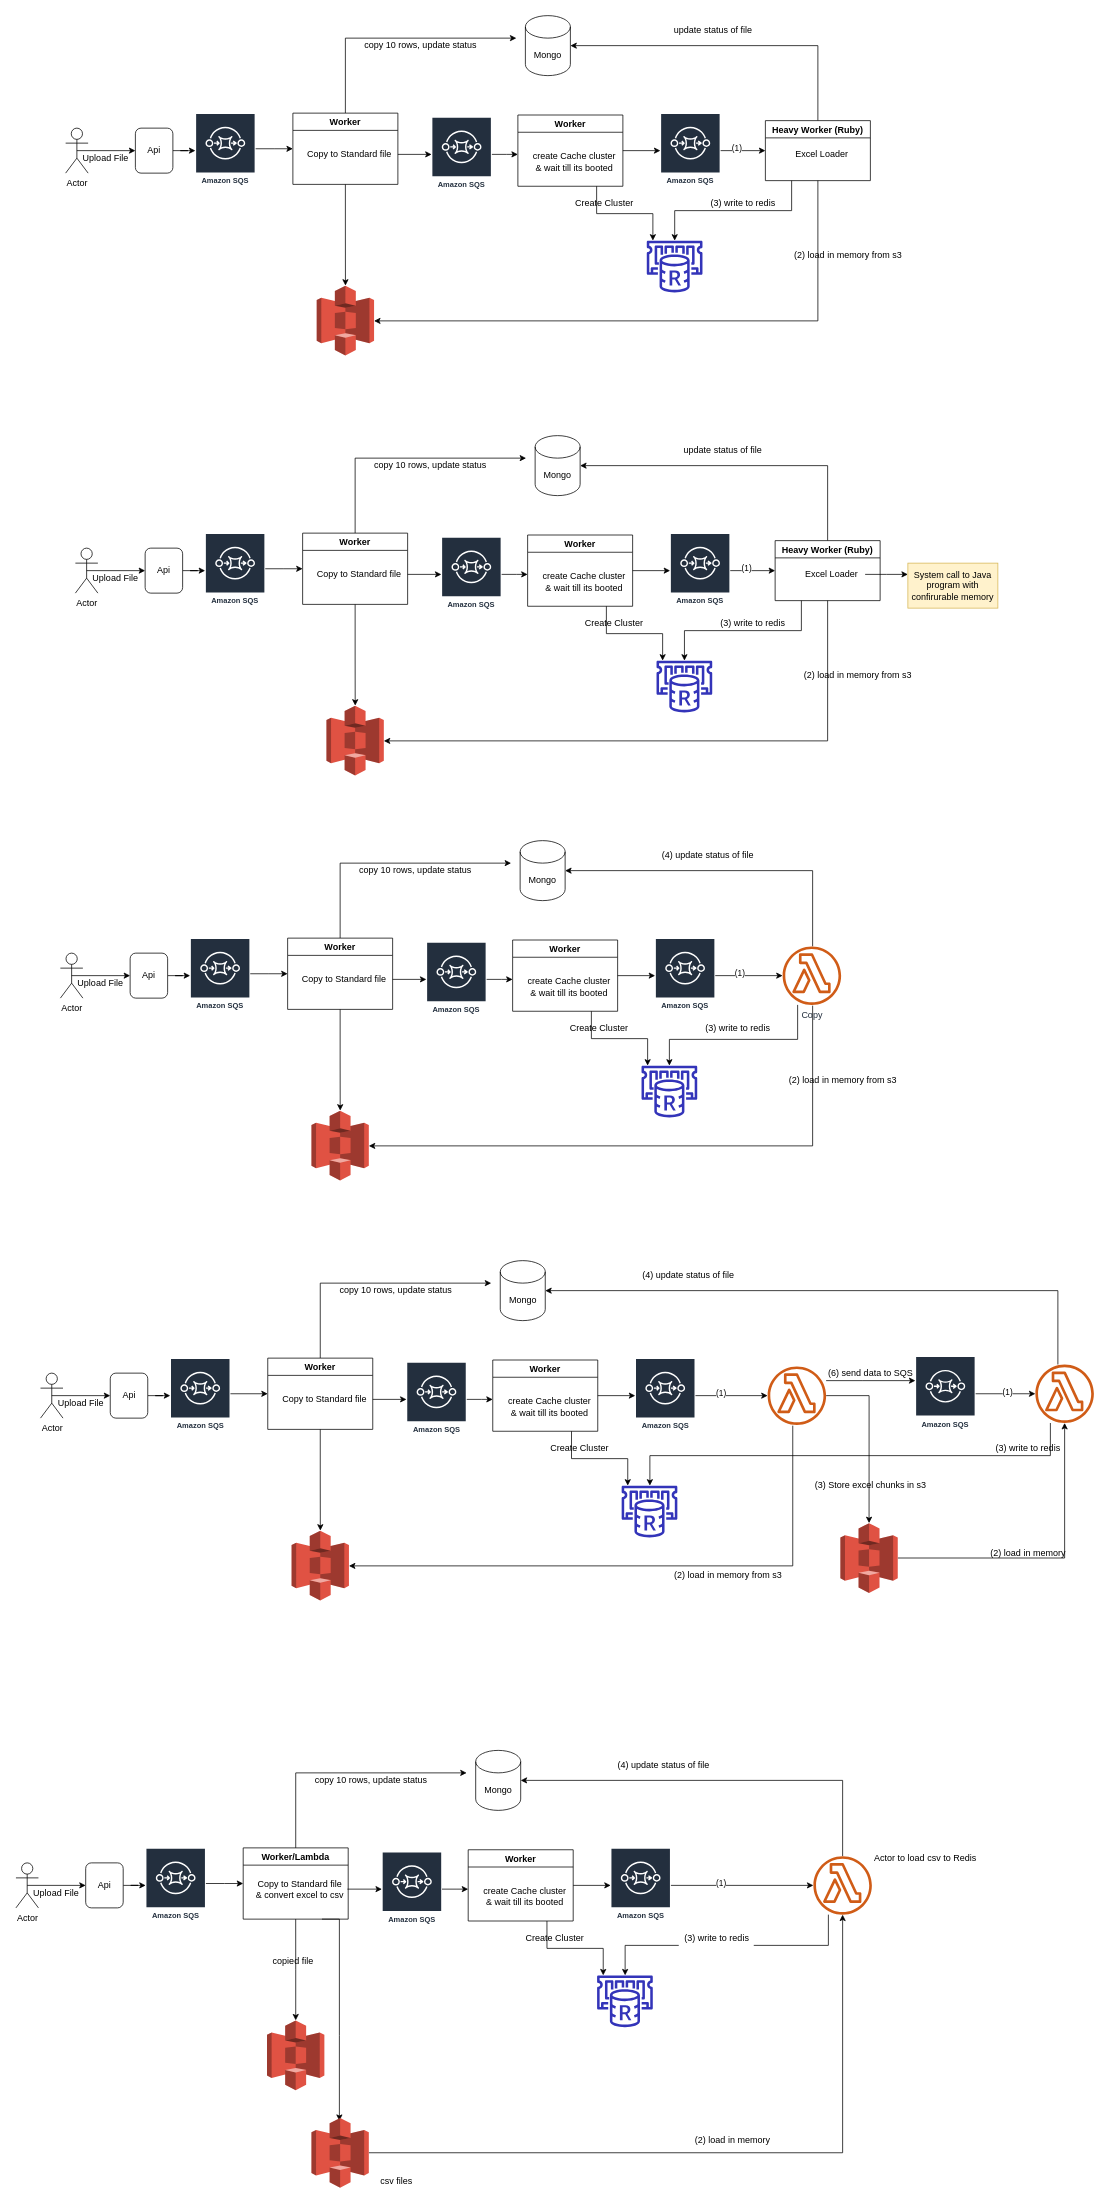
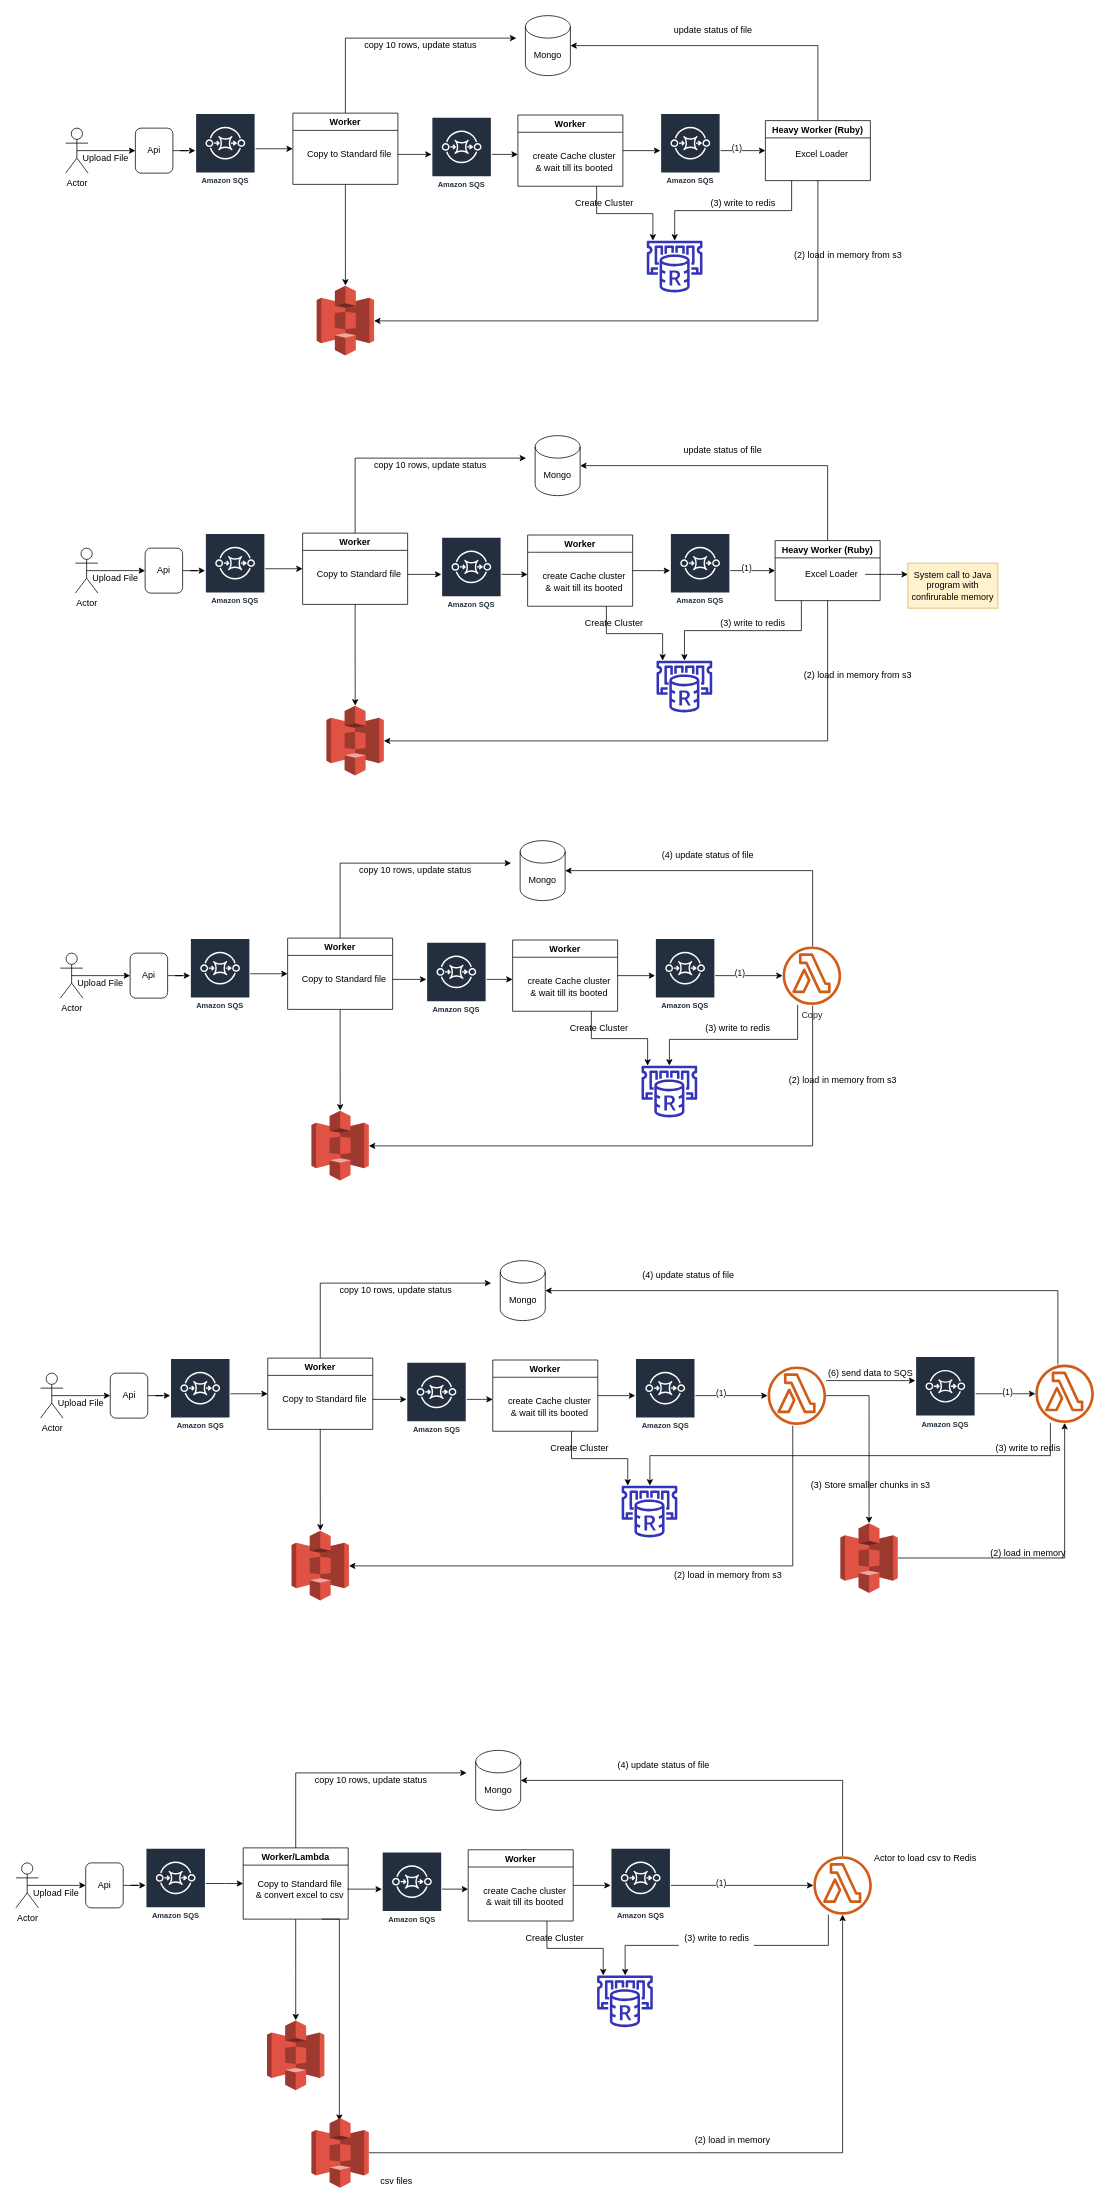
node "(3) Store excel chunks in s3": label "(3) Store excel chunks in s3" -> "(3) Store smaller chunks in s3"
node "copied file": removed
